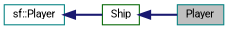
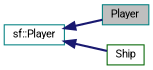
edge "Player" -> "Ship": now "Player" -> "sf::Player"
